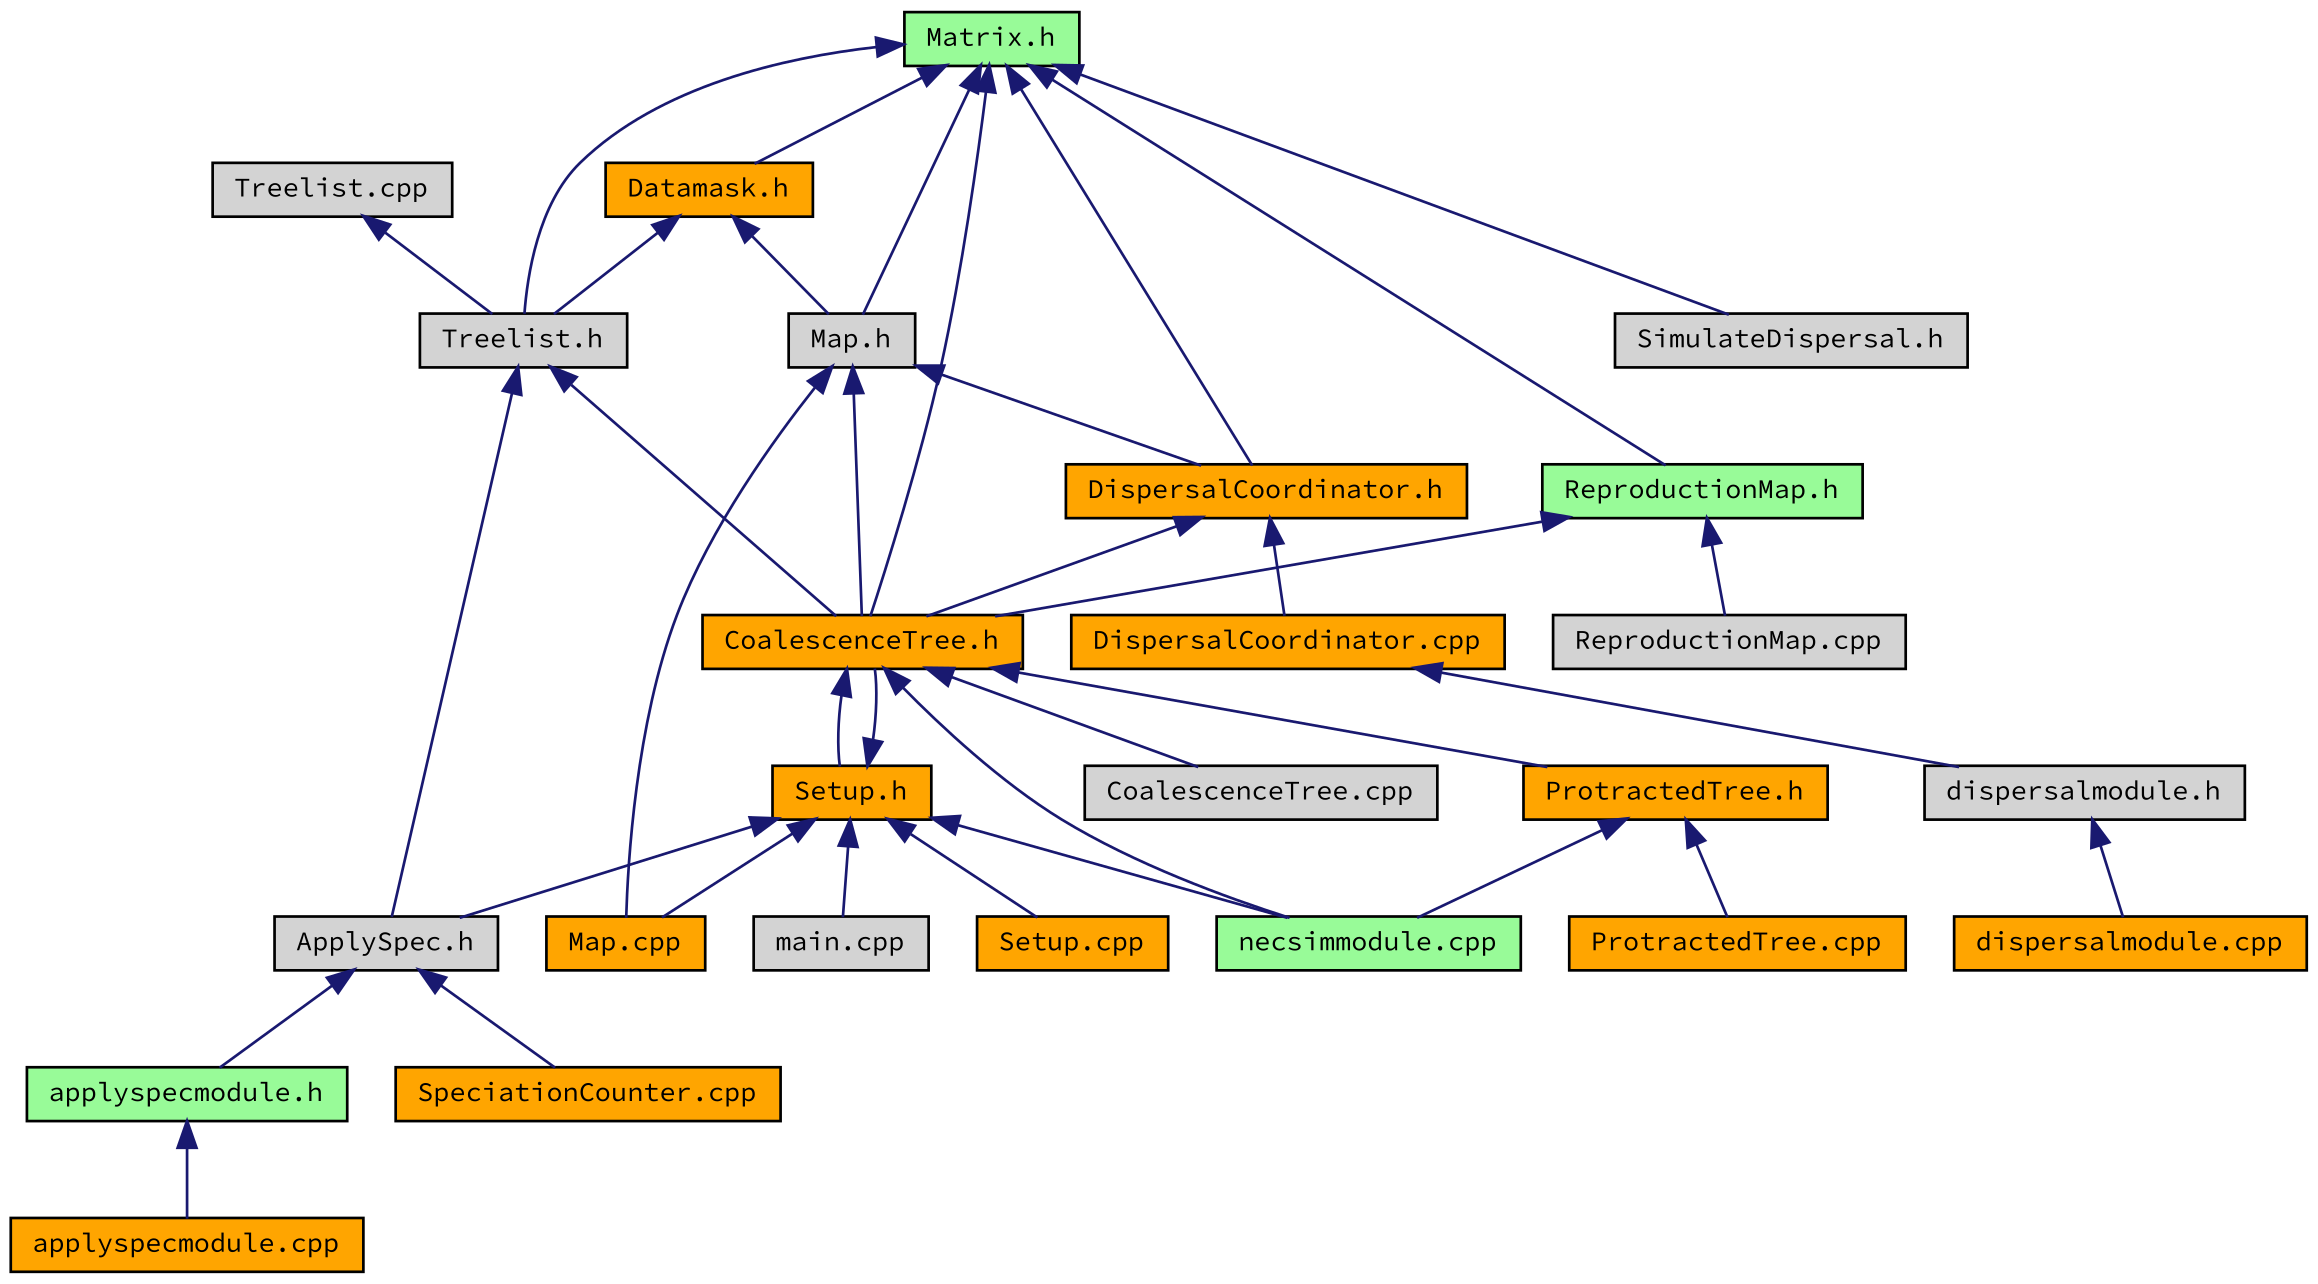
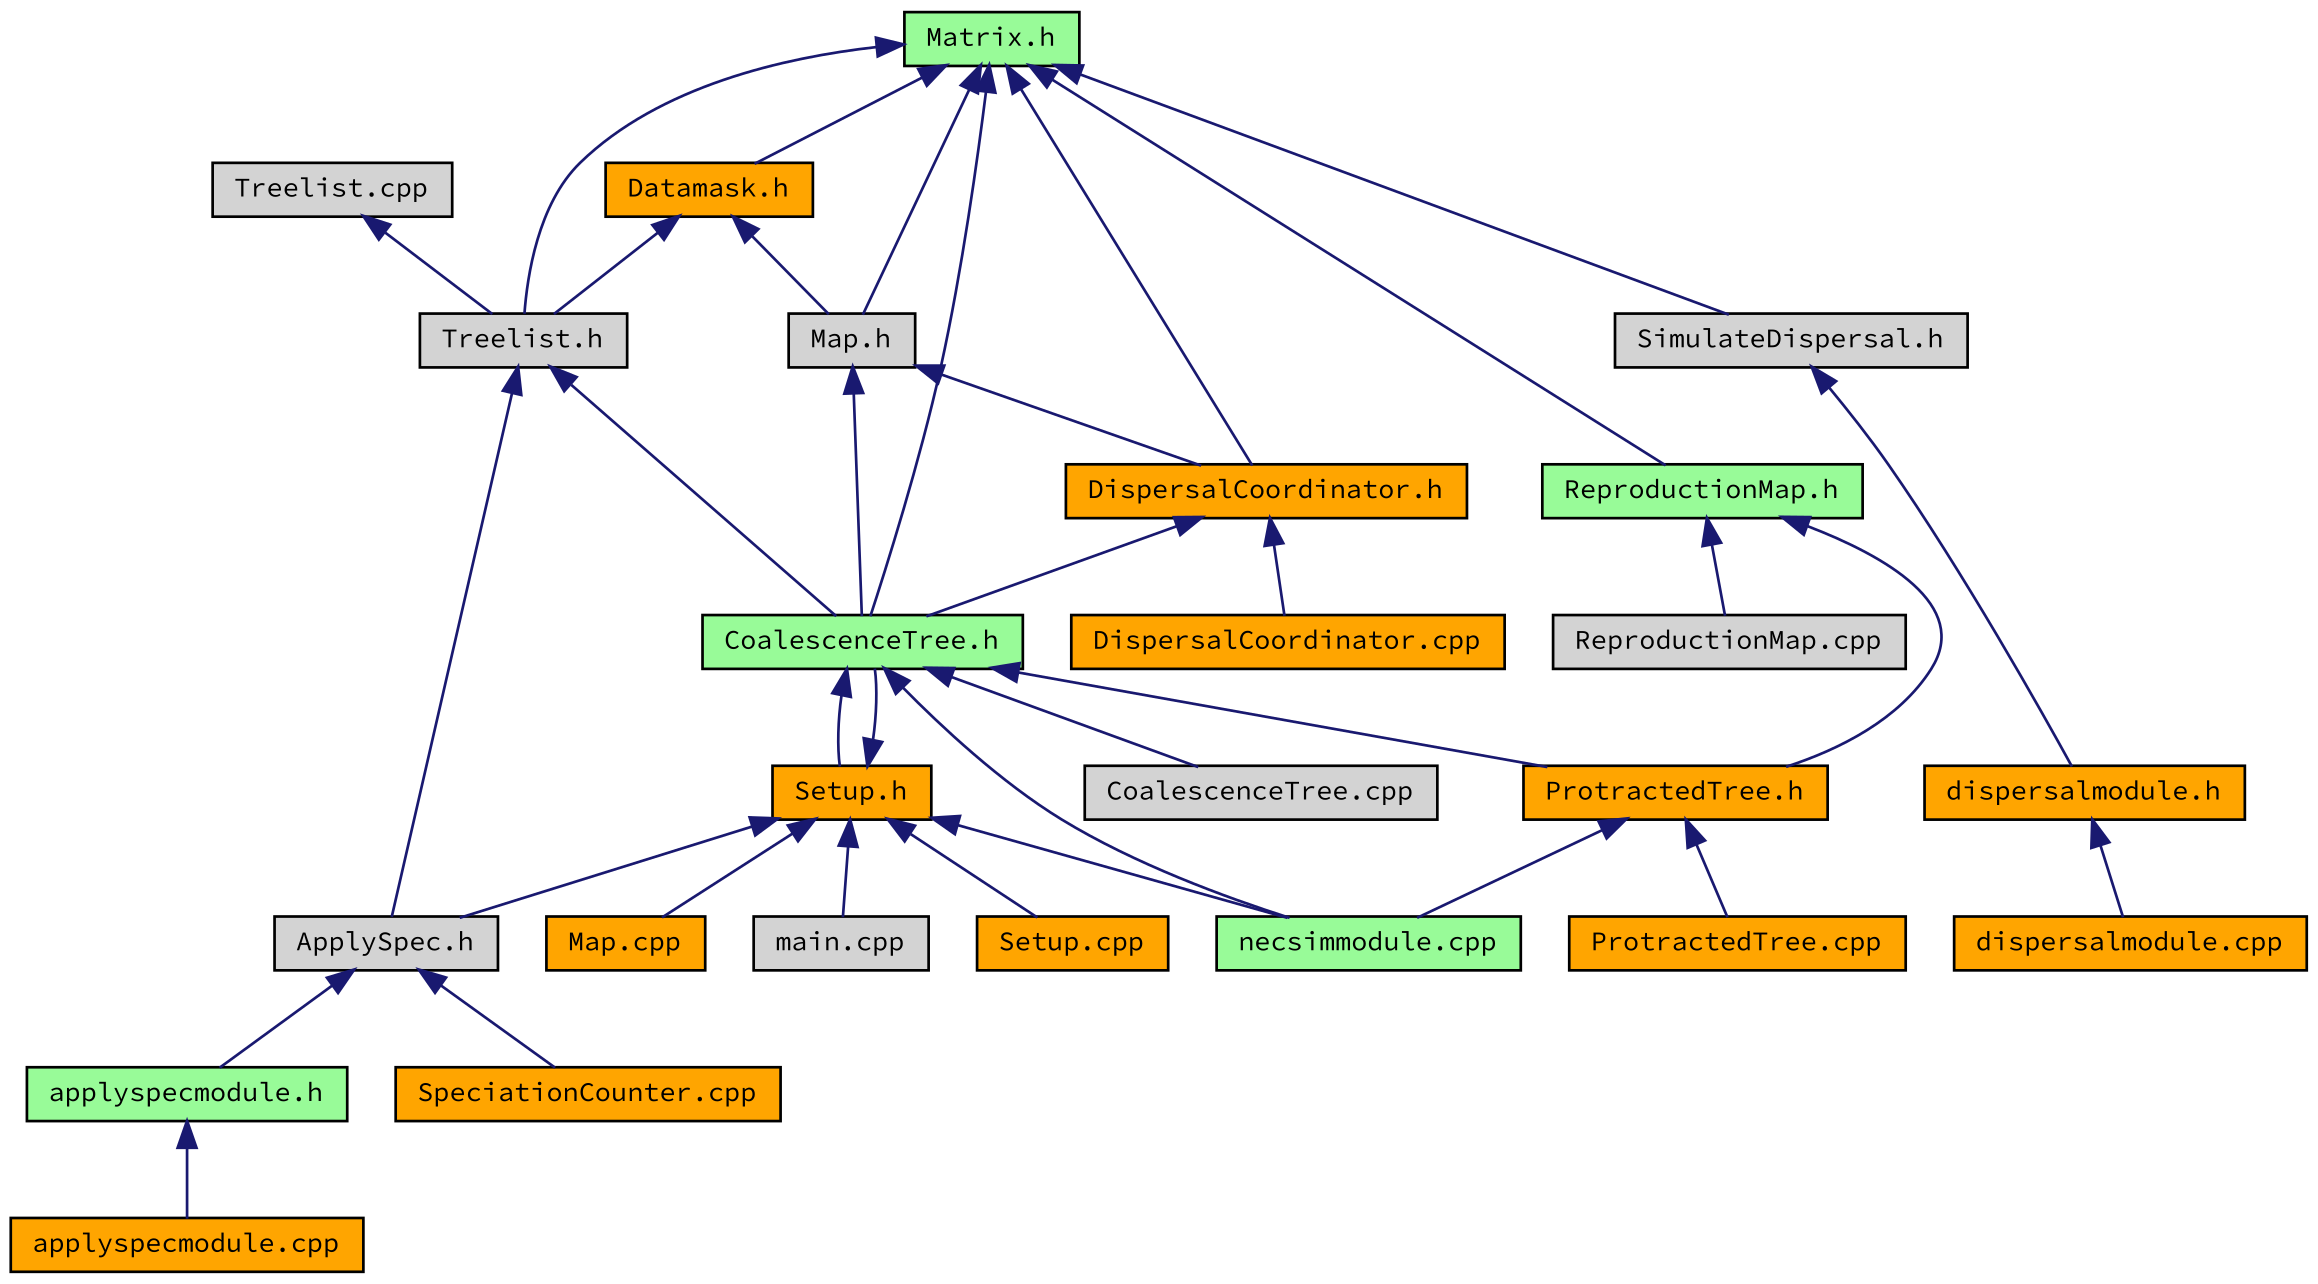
edge "CoalescenceTree.h" -> "ReproductionMap.h": now "ProtractedTree.h" -> "ReproductionMap.h"
edge "Map.cpp" -> "Map.h": removed
node "CoalescenceTree.h": fillcolor orange -> palegreen
edge "dispersalmodule.h" -> "DispersalCoordinator.cpp": now "dispersalmodule.h" -> "SimulateDispersal.h"
node "dispersalmodule.h": fillcolor lightgrey -> orange
